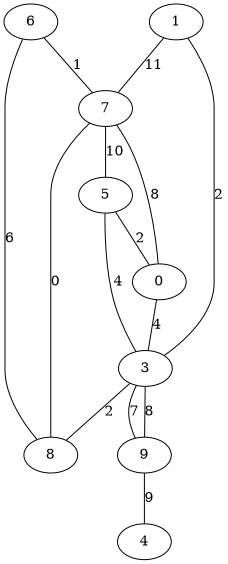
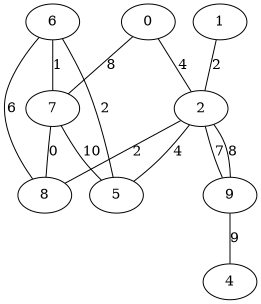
edge "1" -- "7": removed, label "11"
edge "5" -- "0": now "5" -- "6"
node "3": label "3" -> "2"
